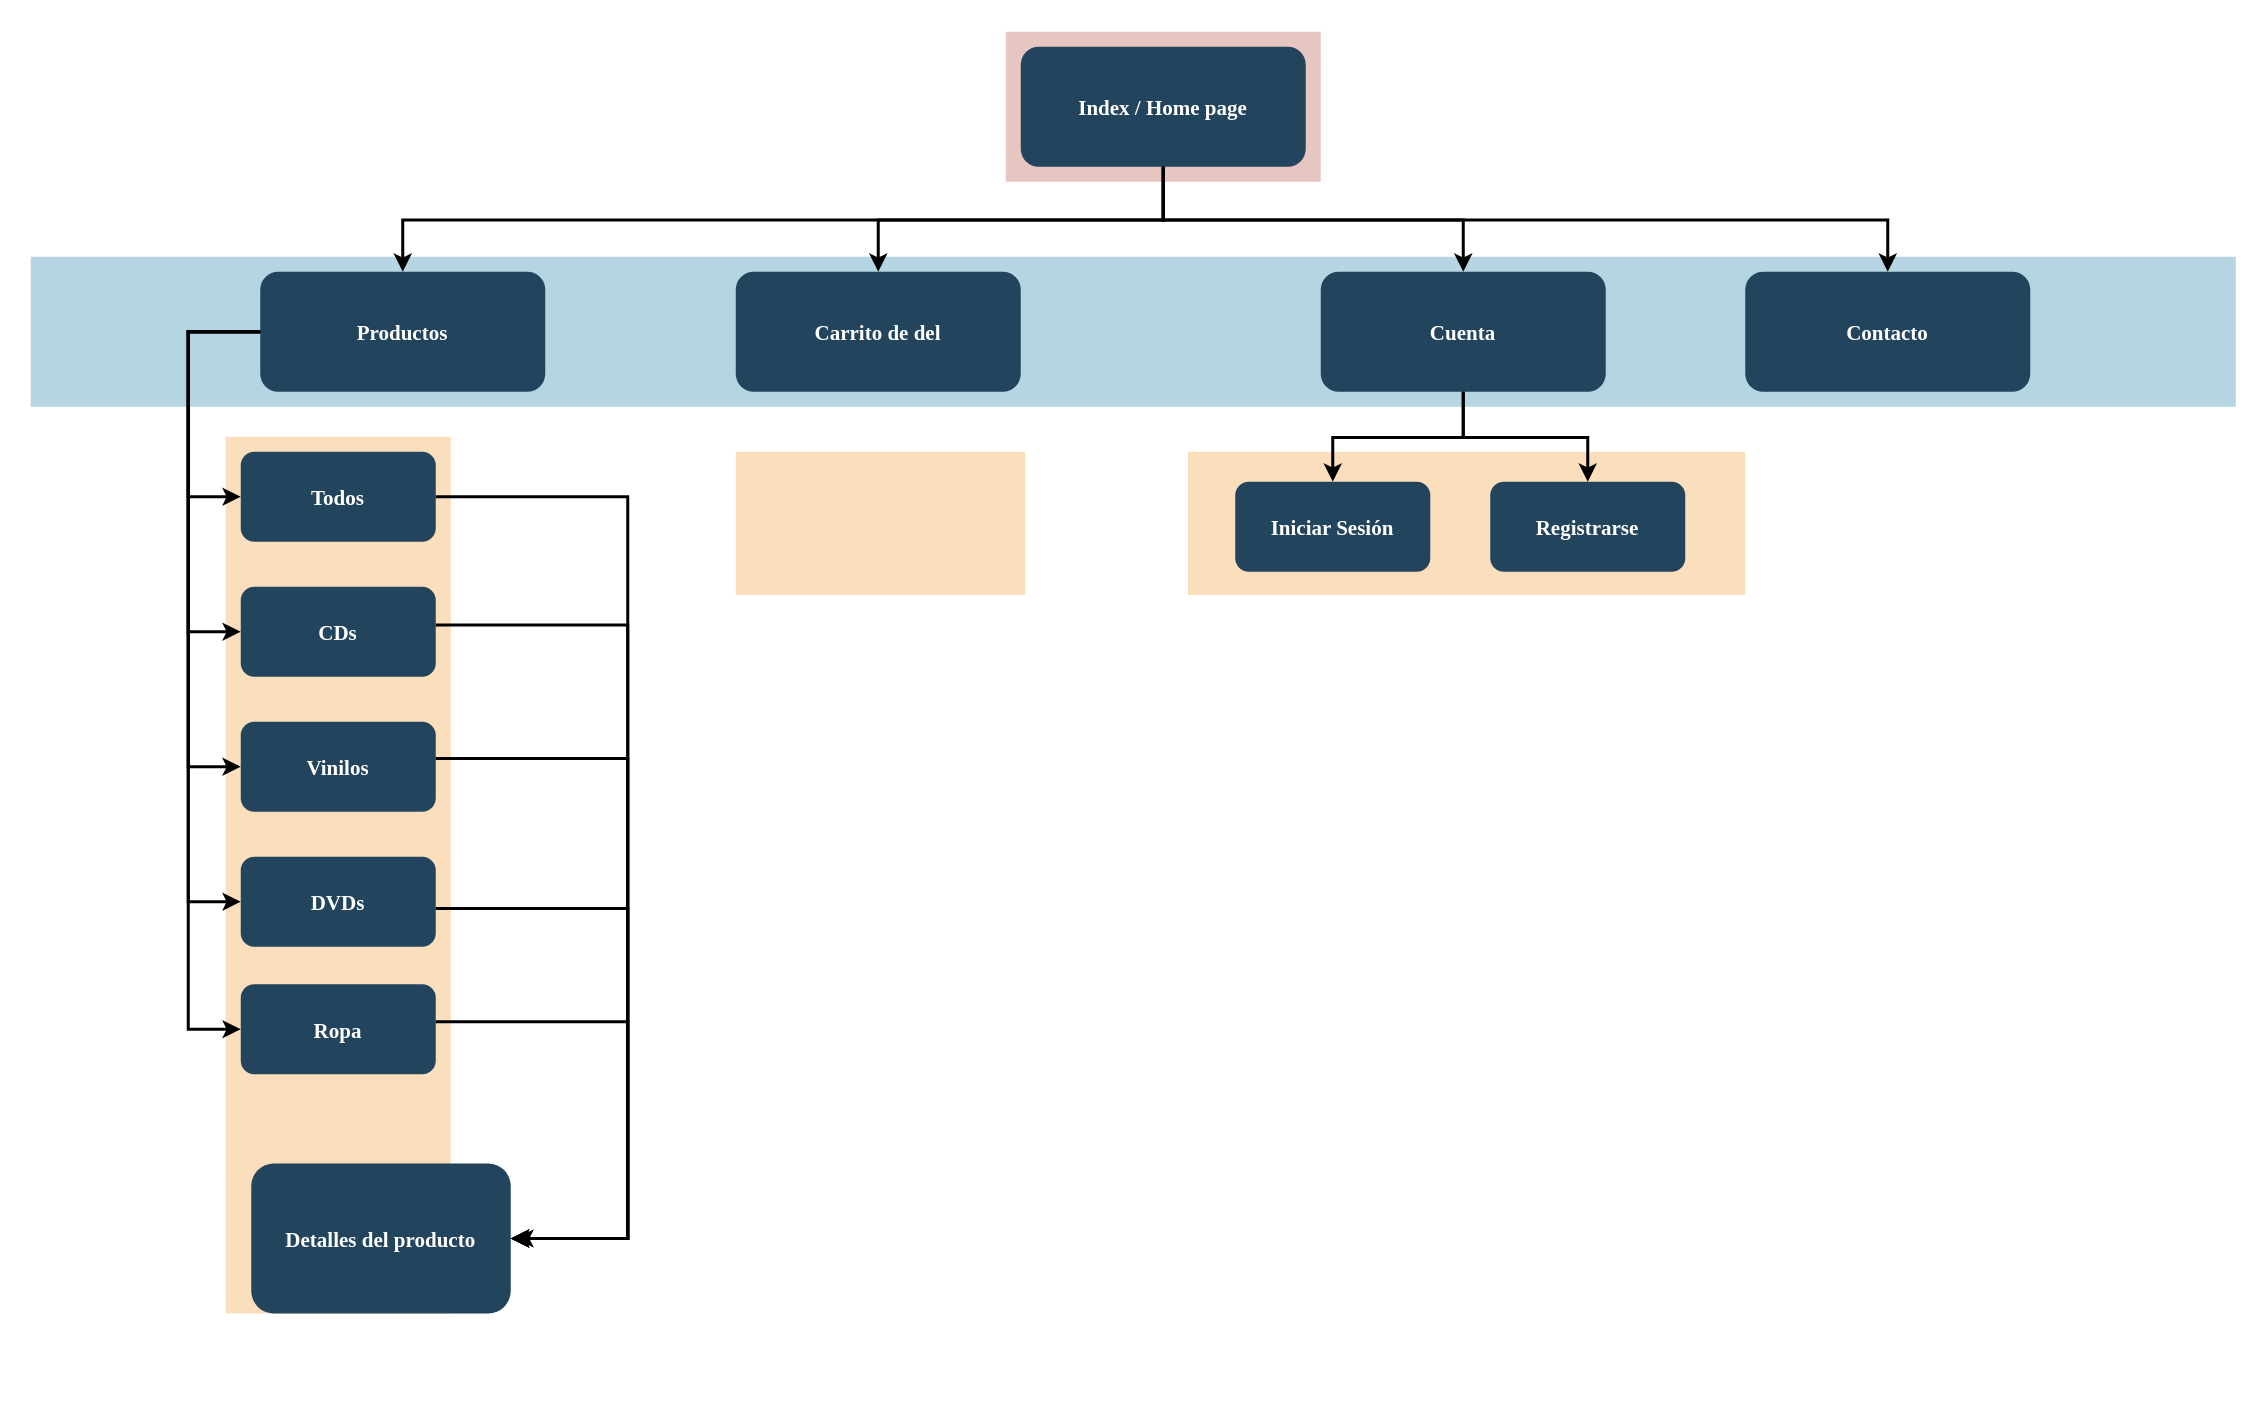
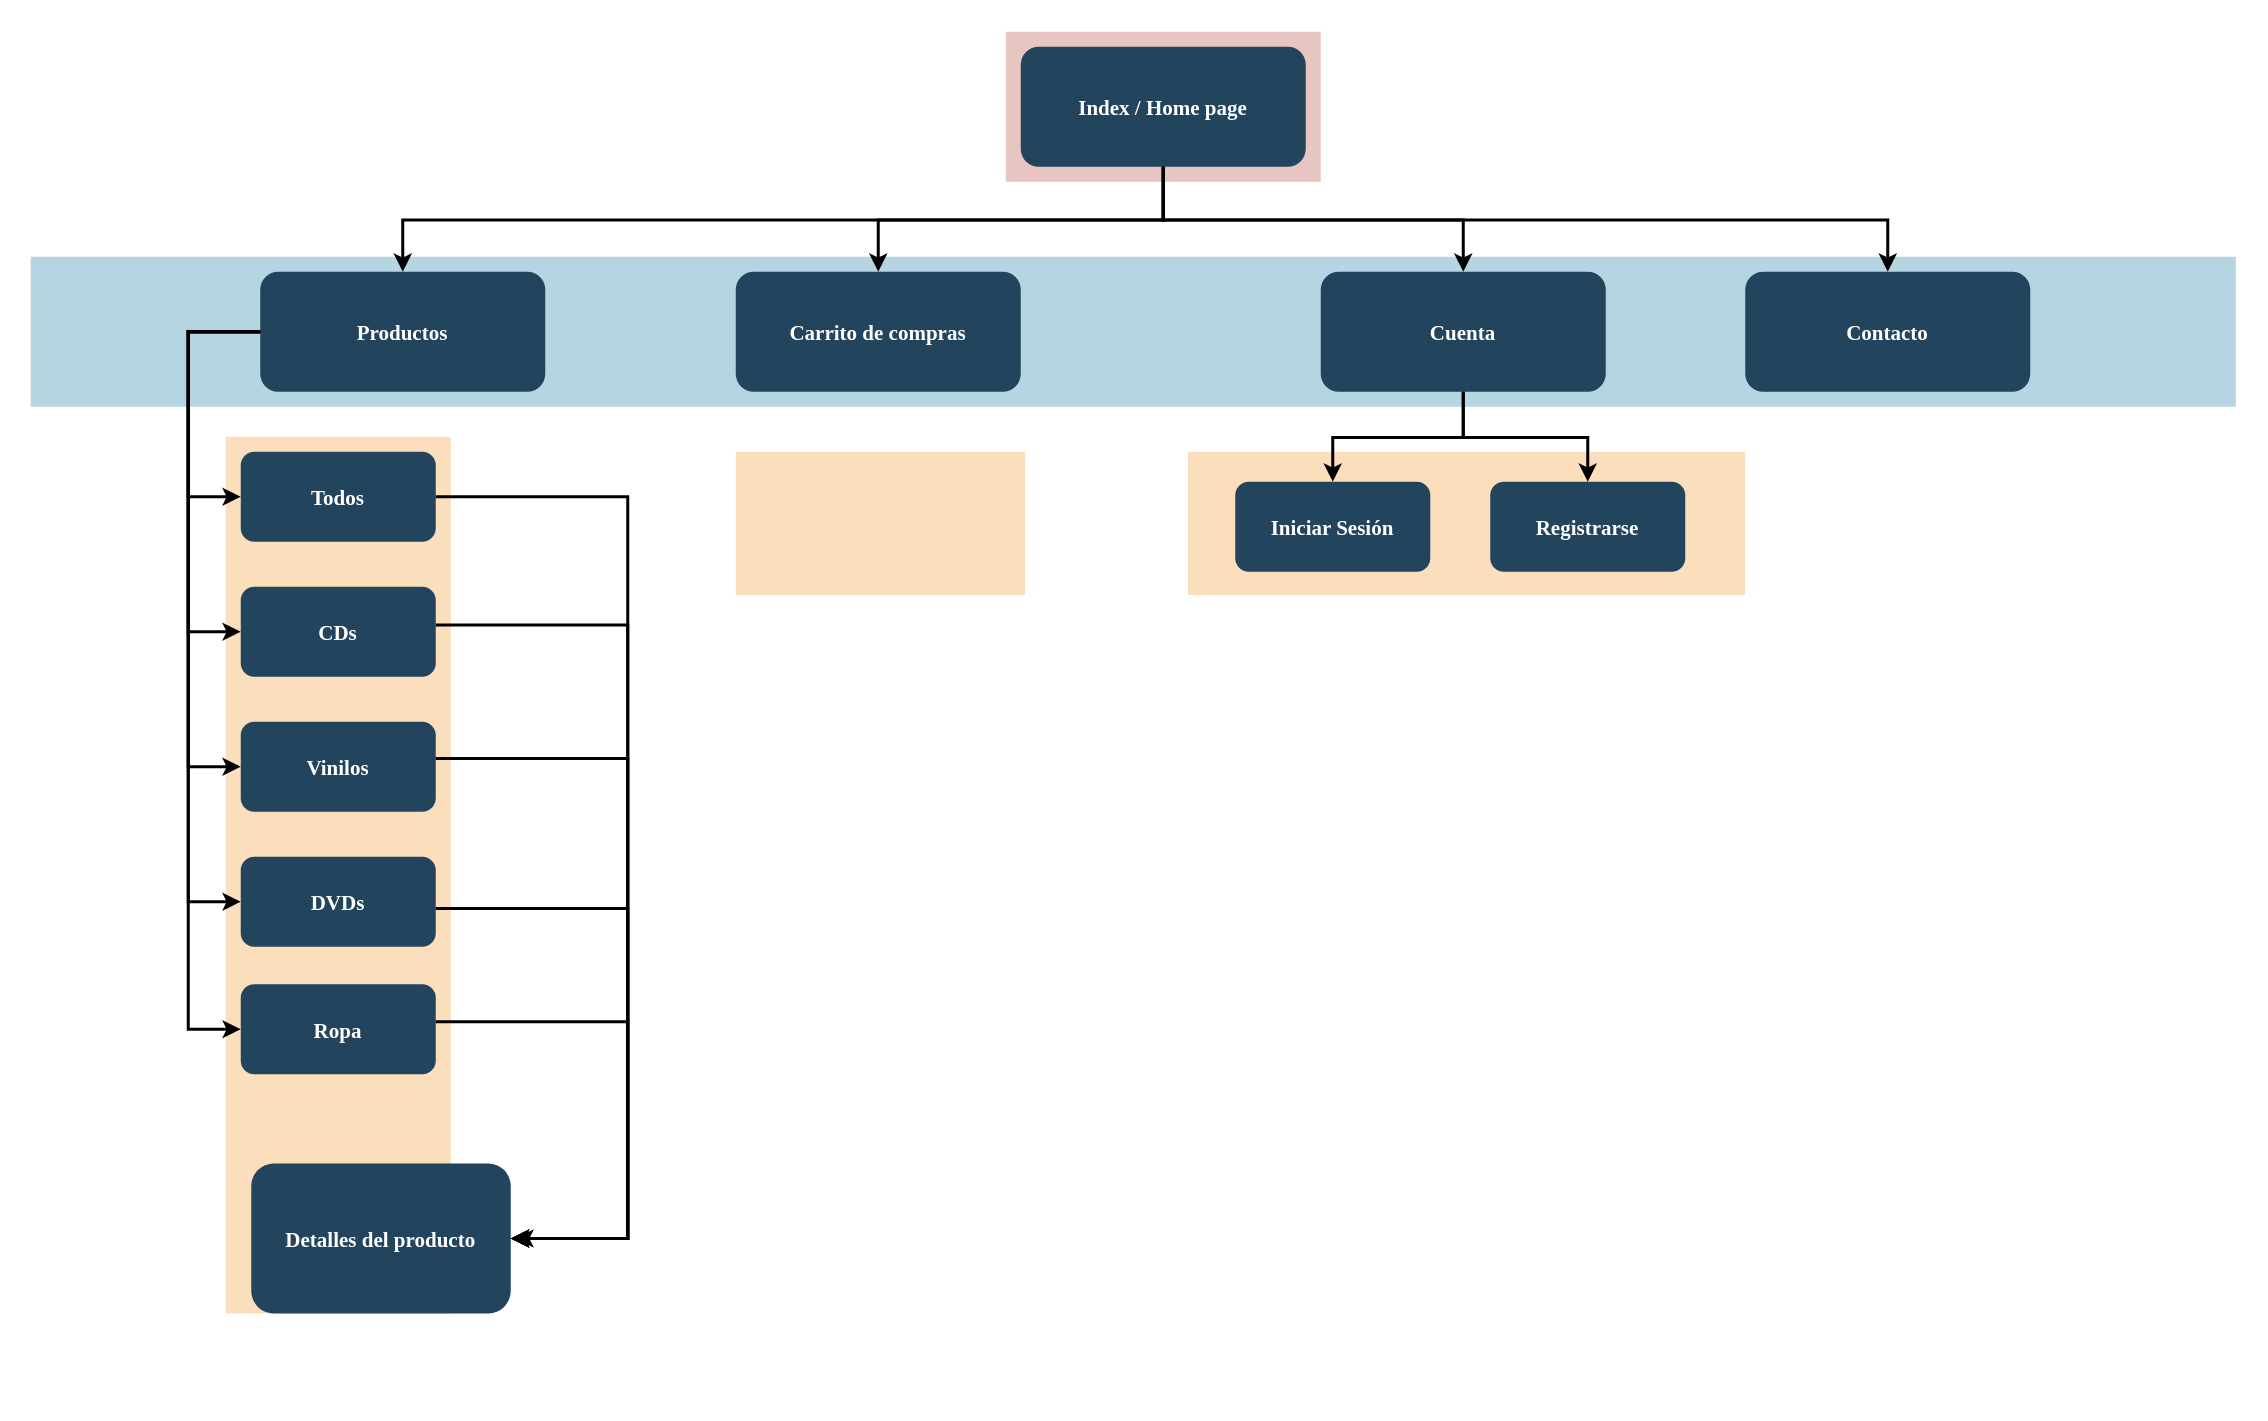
node "Carrito de del": label "Carrito de del" -> "Carrito de compras"
